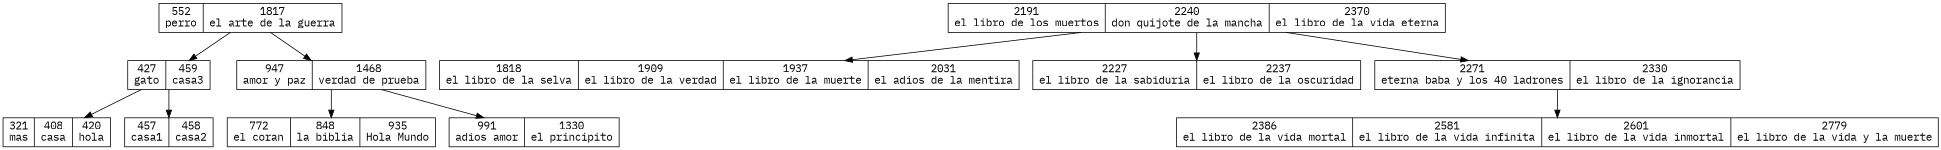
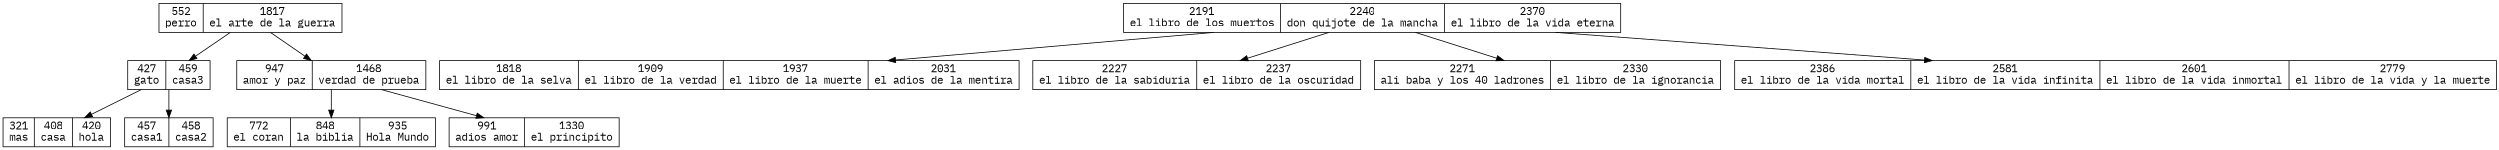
node "2271": text "eterna baba y los 40 ladrones" -> "ali baba y los 40 ladrones"
edge "2271" -> "2386": now "2191" -> "2386"
